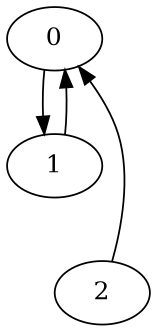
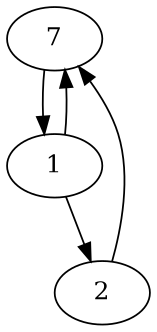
node "0": label "0" -> "7"
edge "1" -> "2": added
